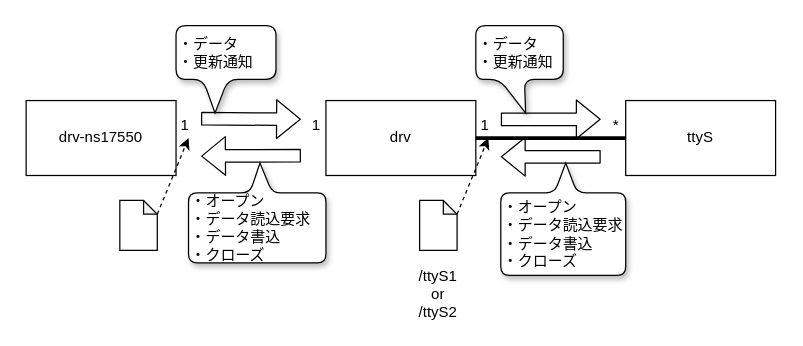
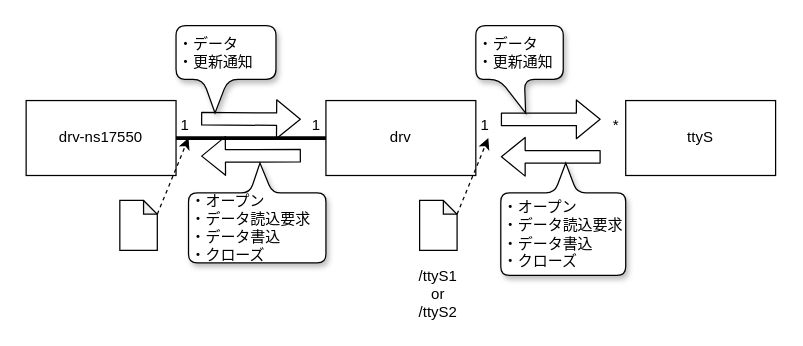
edge "drv-ns17550" -- "drv": added
edge "drv" -- "ttyS": removed
